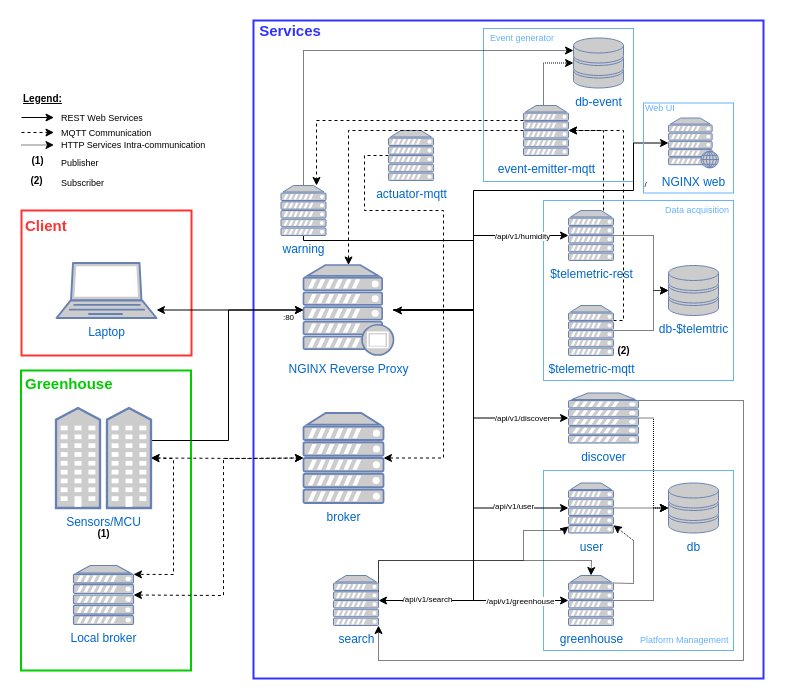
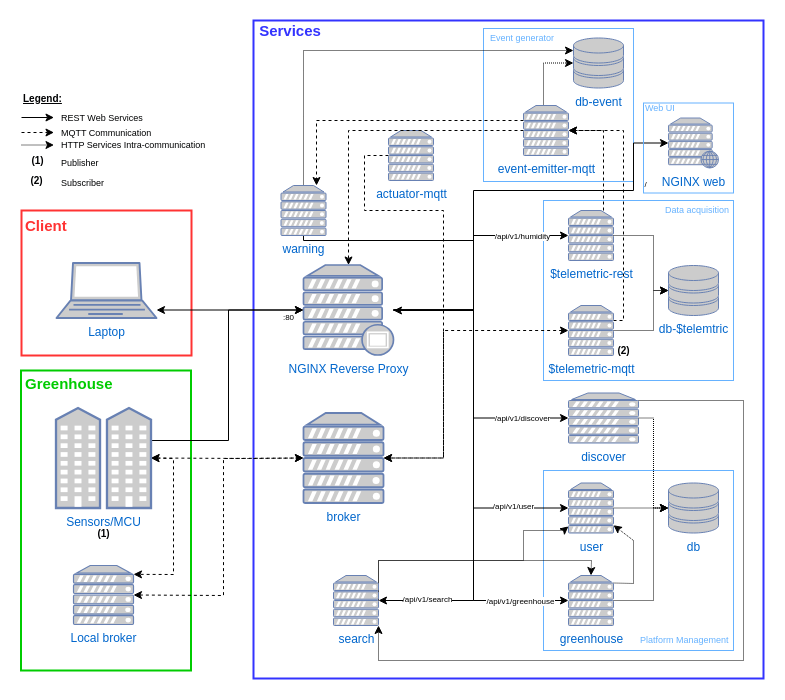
edge "$telemetric-mqtt" -- "broker": added
